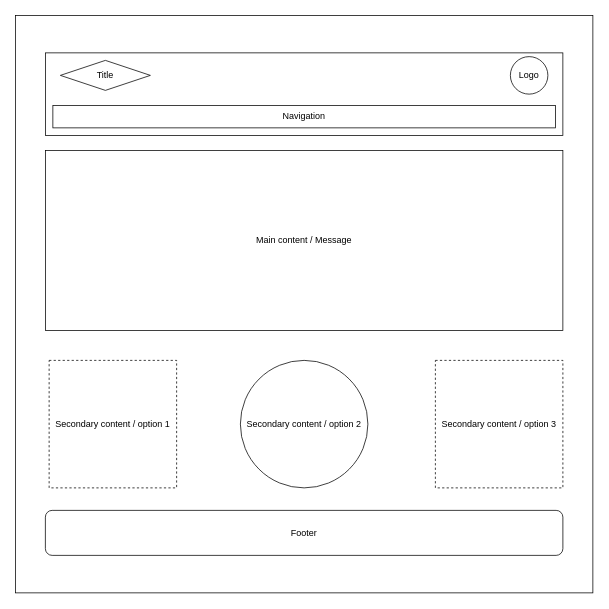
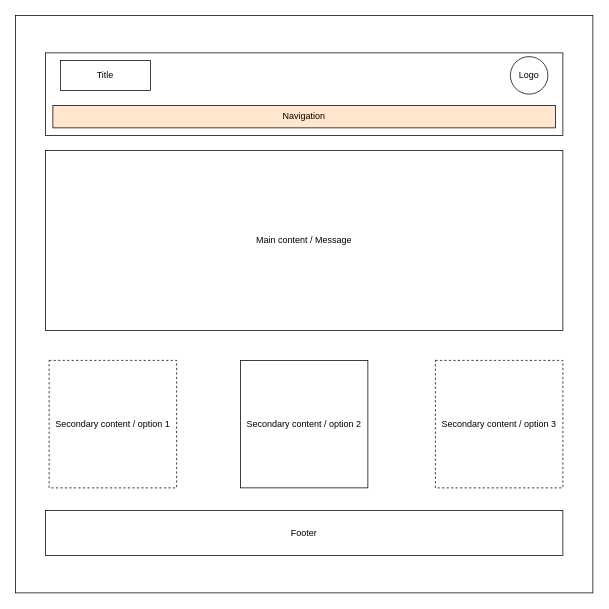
node "Title": shape diamond -> rectangle
node "Navigation": fillcolor #ffffff -> #ffe6cc
node "Secondary content / option 2": shape ellipse -> rectangle
node "Footer": shape rounded rectangle -> rectangle
